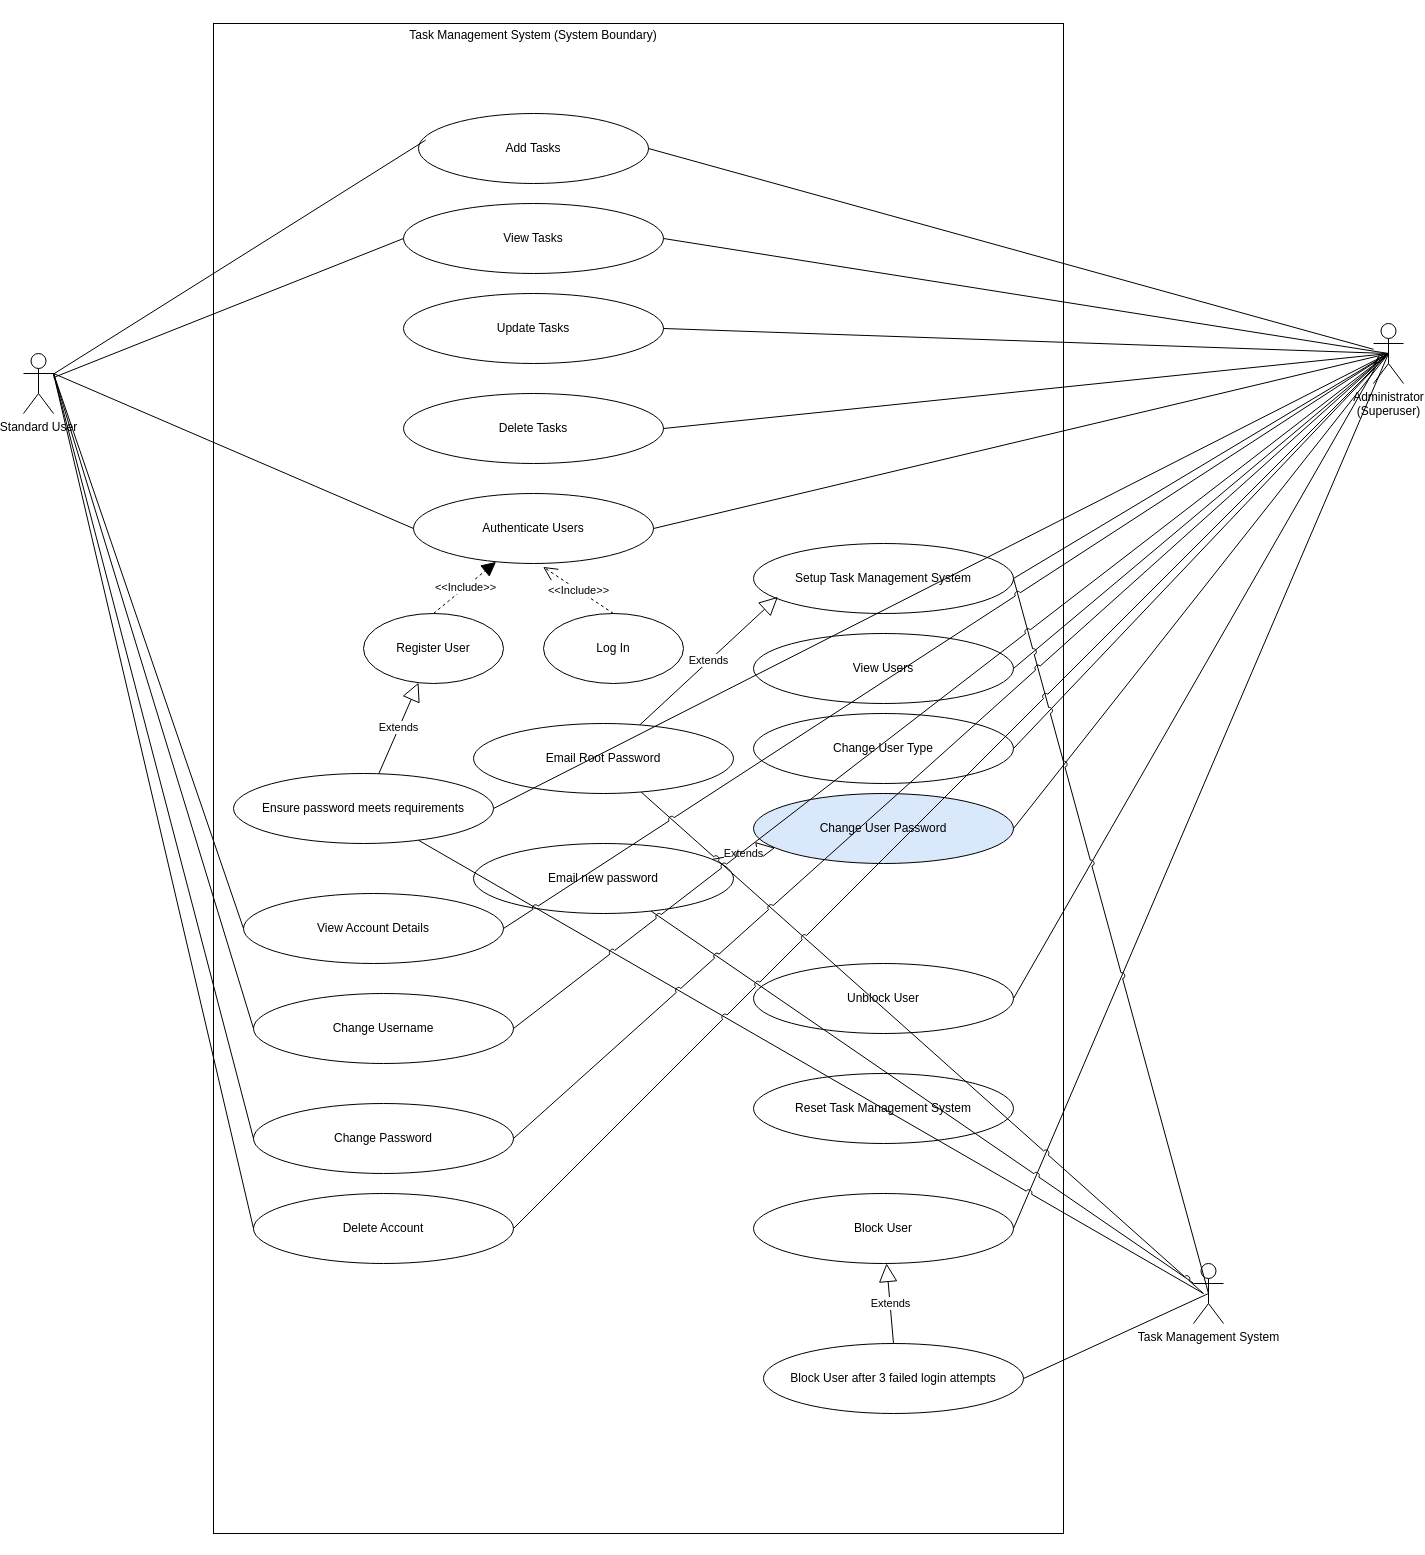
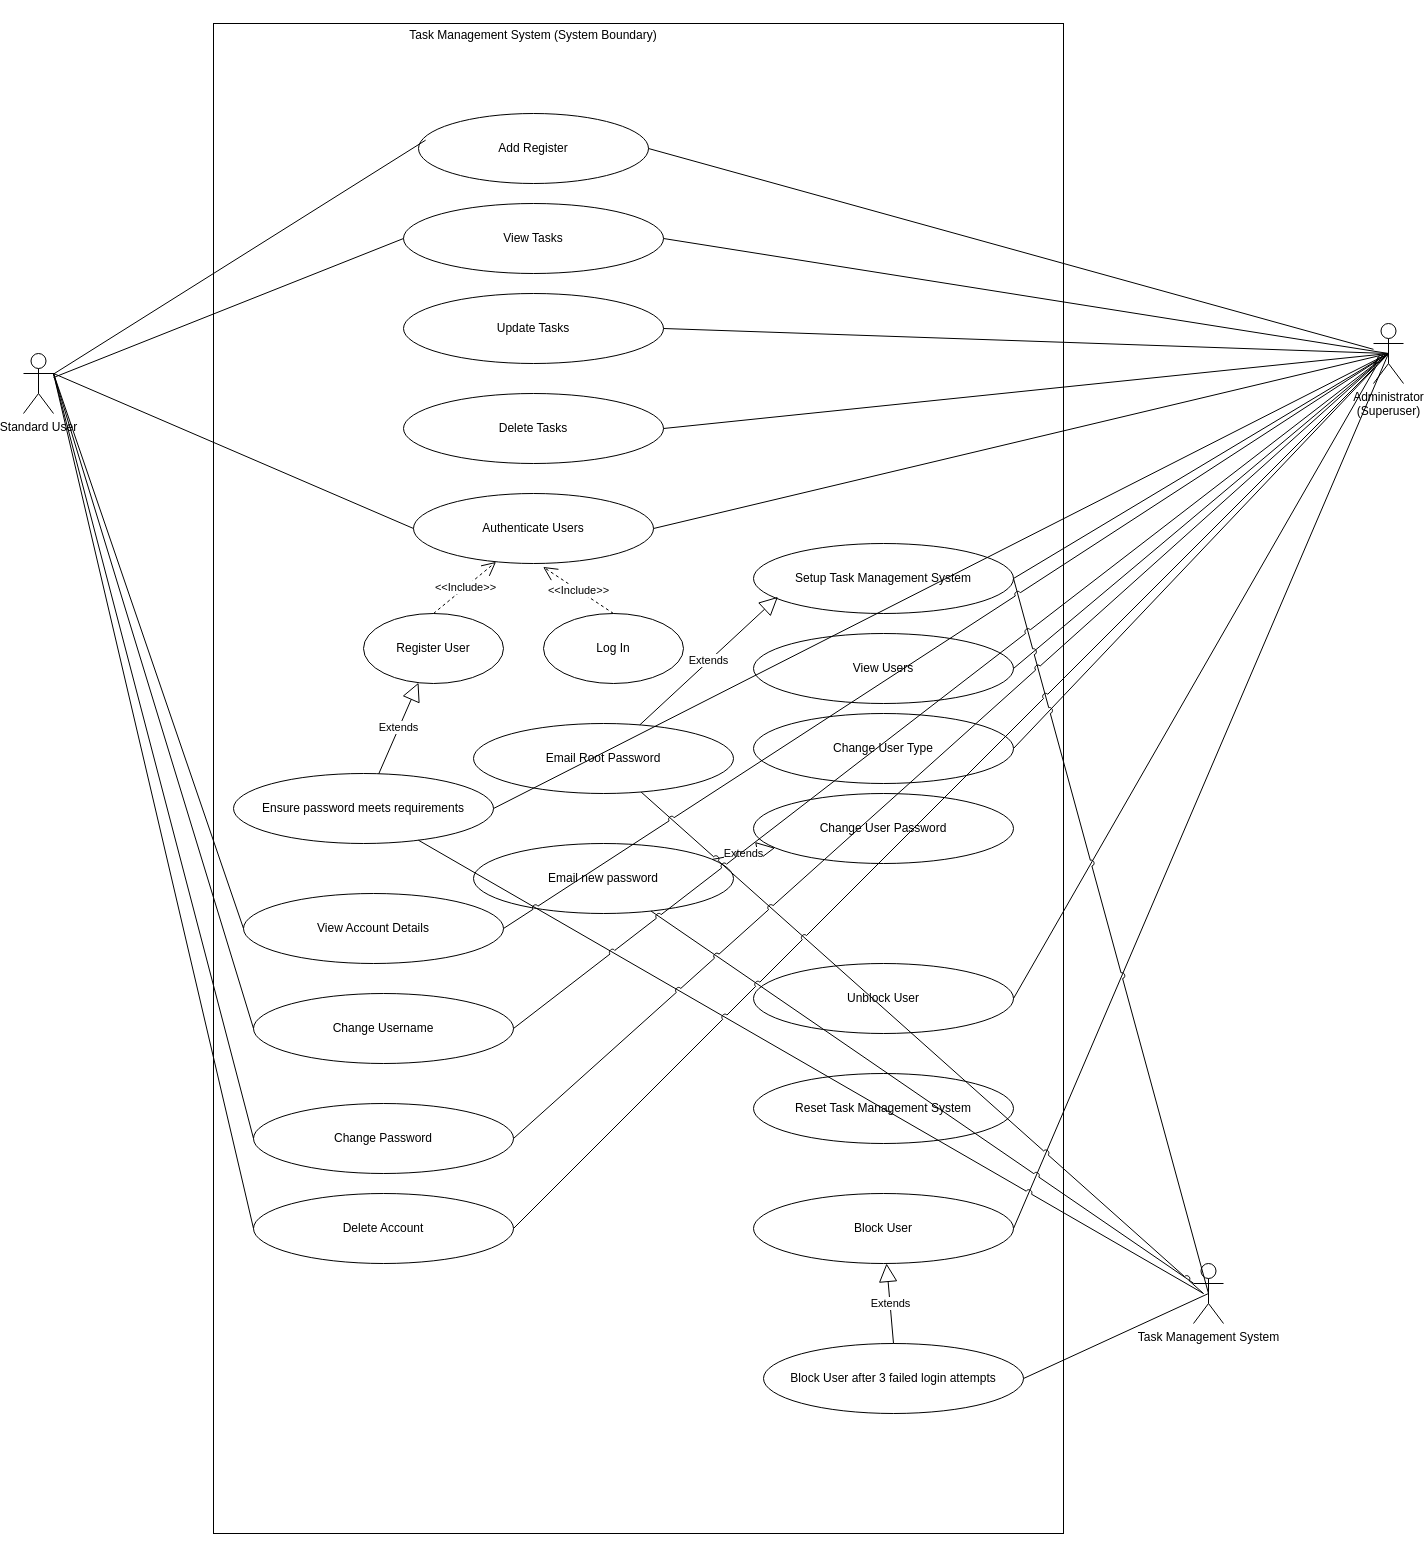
node "Add Tasks": label "Add Tasks" -> "Add Register"
edge "Register User" -> "Authenticate Users": arrowhead block -> open
edge "Administrator (Superuser)" -- "Change User Password": removed
node "Change User Password": fillcolor #dae8fc -> #ffffff
